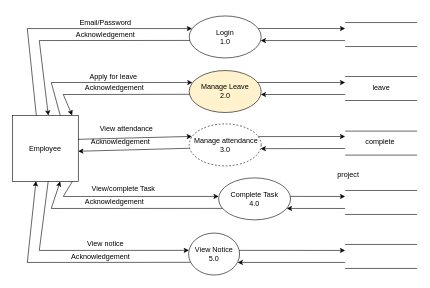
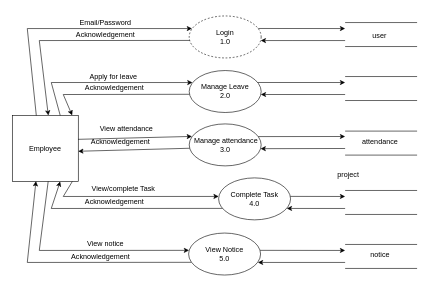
node "user": added
node "Login1.0": style solid -> dashed
node "leave": removed
node "Manage Leave2.0": fillcolor #fff2cc -> #ffffff
node "complete": label "complete" -> "attendance"
node "Manage attendance 3.0": style dashed -> solid
node "View Notice 5.0": size 51x42 -> 72x42
node "notice": added
